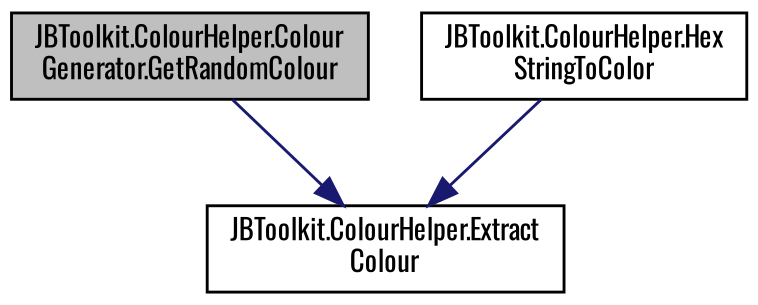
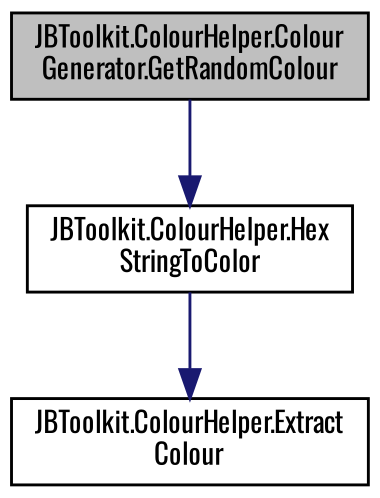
edge "JBToolkit.ColourHelper.Colour Generator.GetRandomColour" -> "JBToolkit.ColourHelper.Extract Colour": now "JBToolkit.ColourHelper.Colour Generator.GetRandomColour" -> "JBToolkit.ColourHelper.Hex StringToColor"
